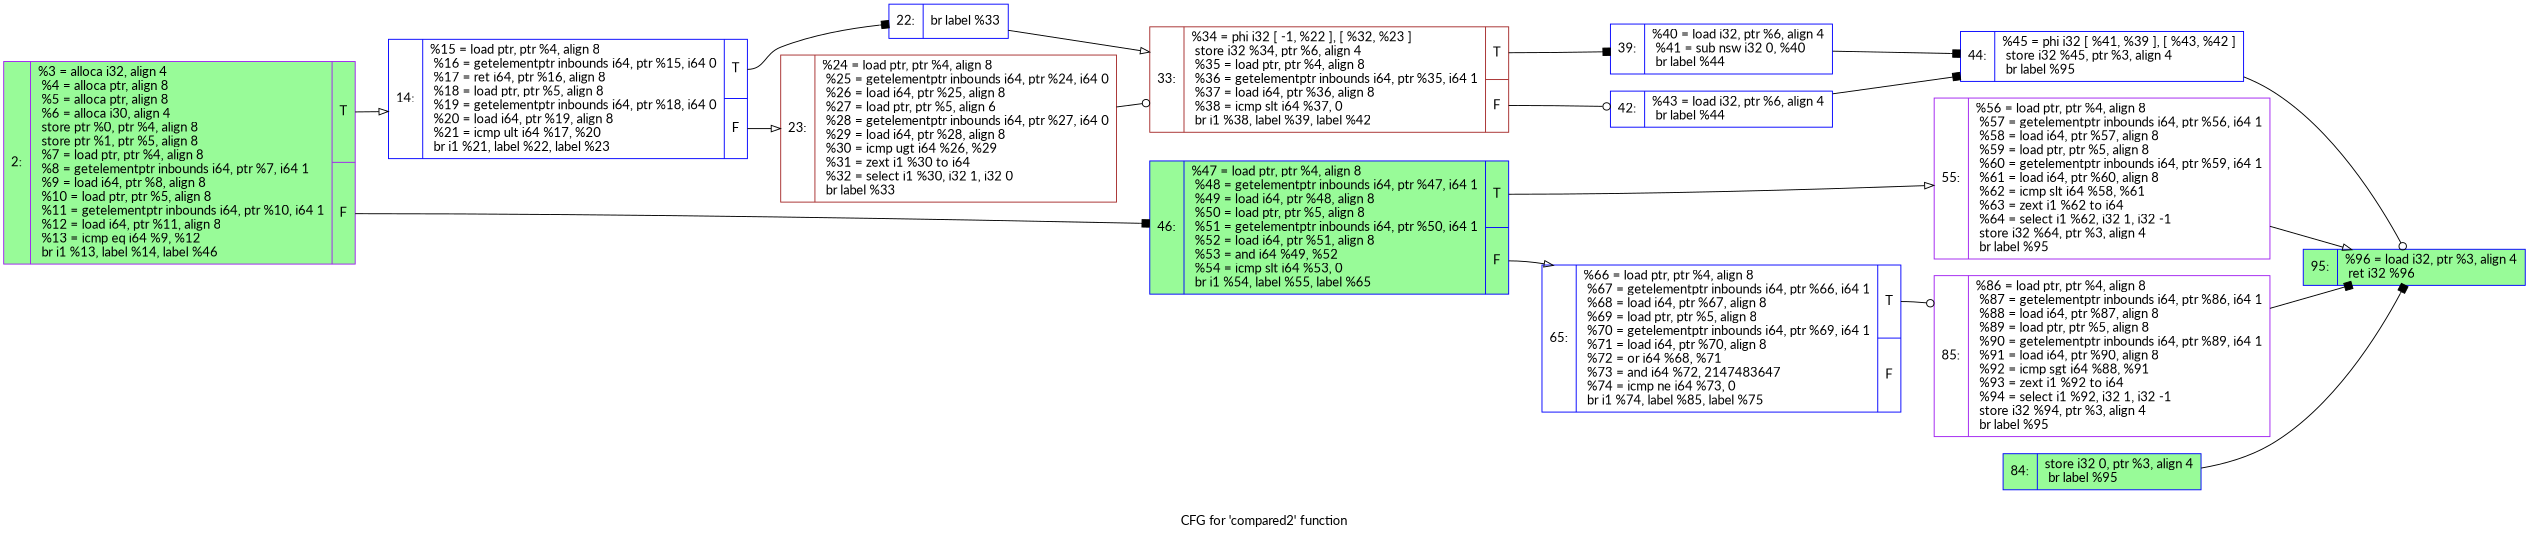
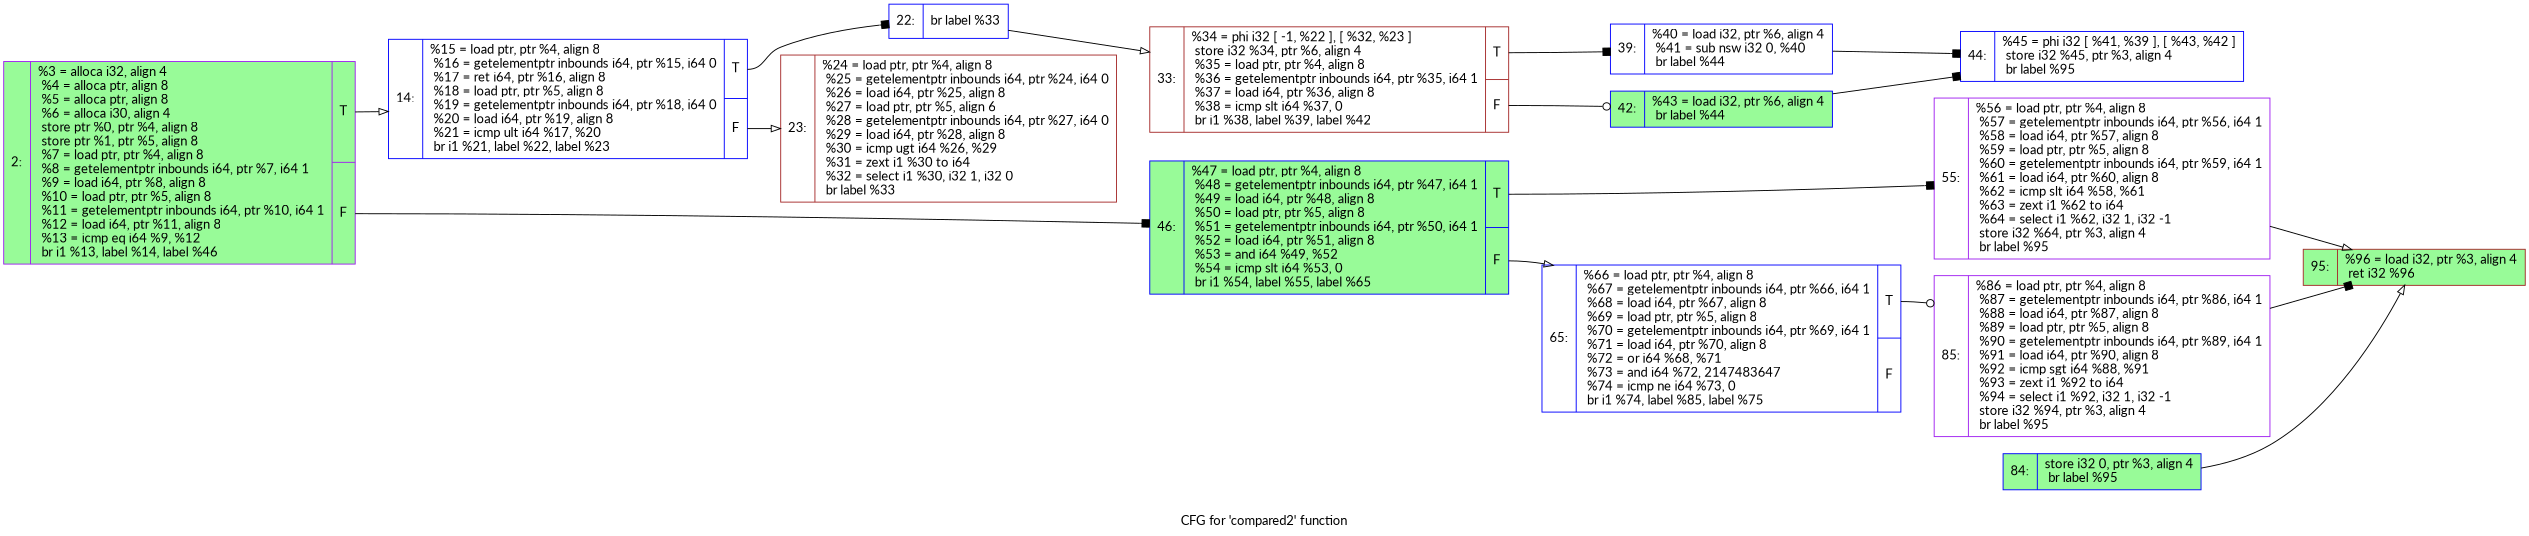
edge "23:" -> "33:": removed
node "42:": fillcolor white -> palegreen
edge "44:" -> "95:": removed
edge "46:" -> "55:": arrowhead onormal -> box
node "95:": color blue -> brown
edge "84:" -> "95:": arrowhead box -> onormal
